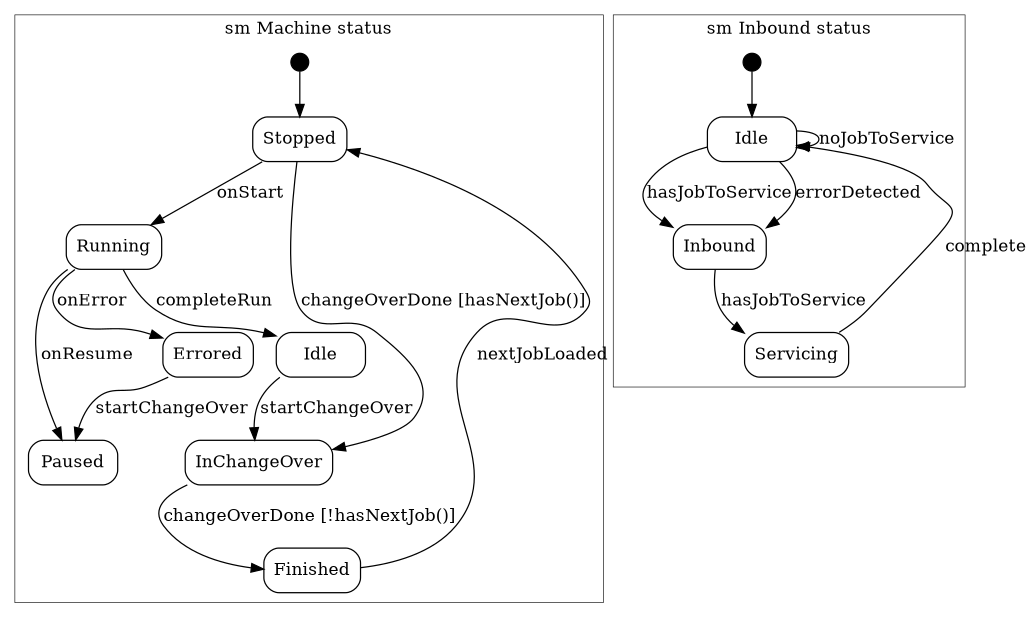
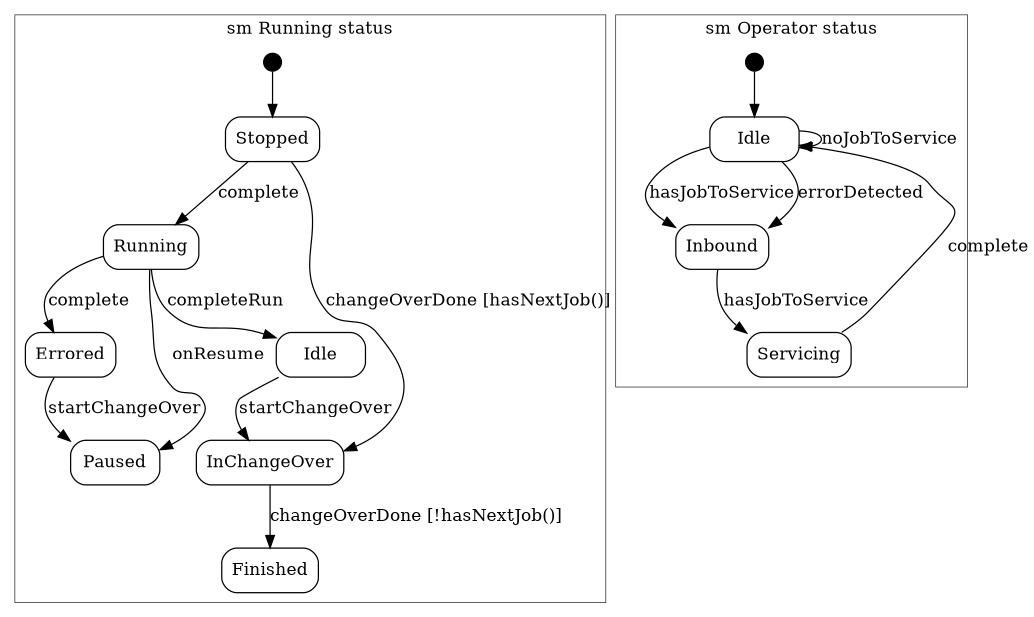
cluster "sm Machine status": label "sm Machine status" -> "sm Running status"
cluster "sm Inbound status": label "sm Inbound status" -> "sm Operator status"
edge "Stopped" -> "Running": label "onStart" -> "complete"
edge "Running" -> "Errored": label "onError" -> "complete"
edge "Finished" -> "Stopped": removed, label "nextJobLoaded"
